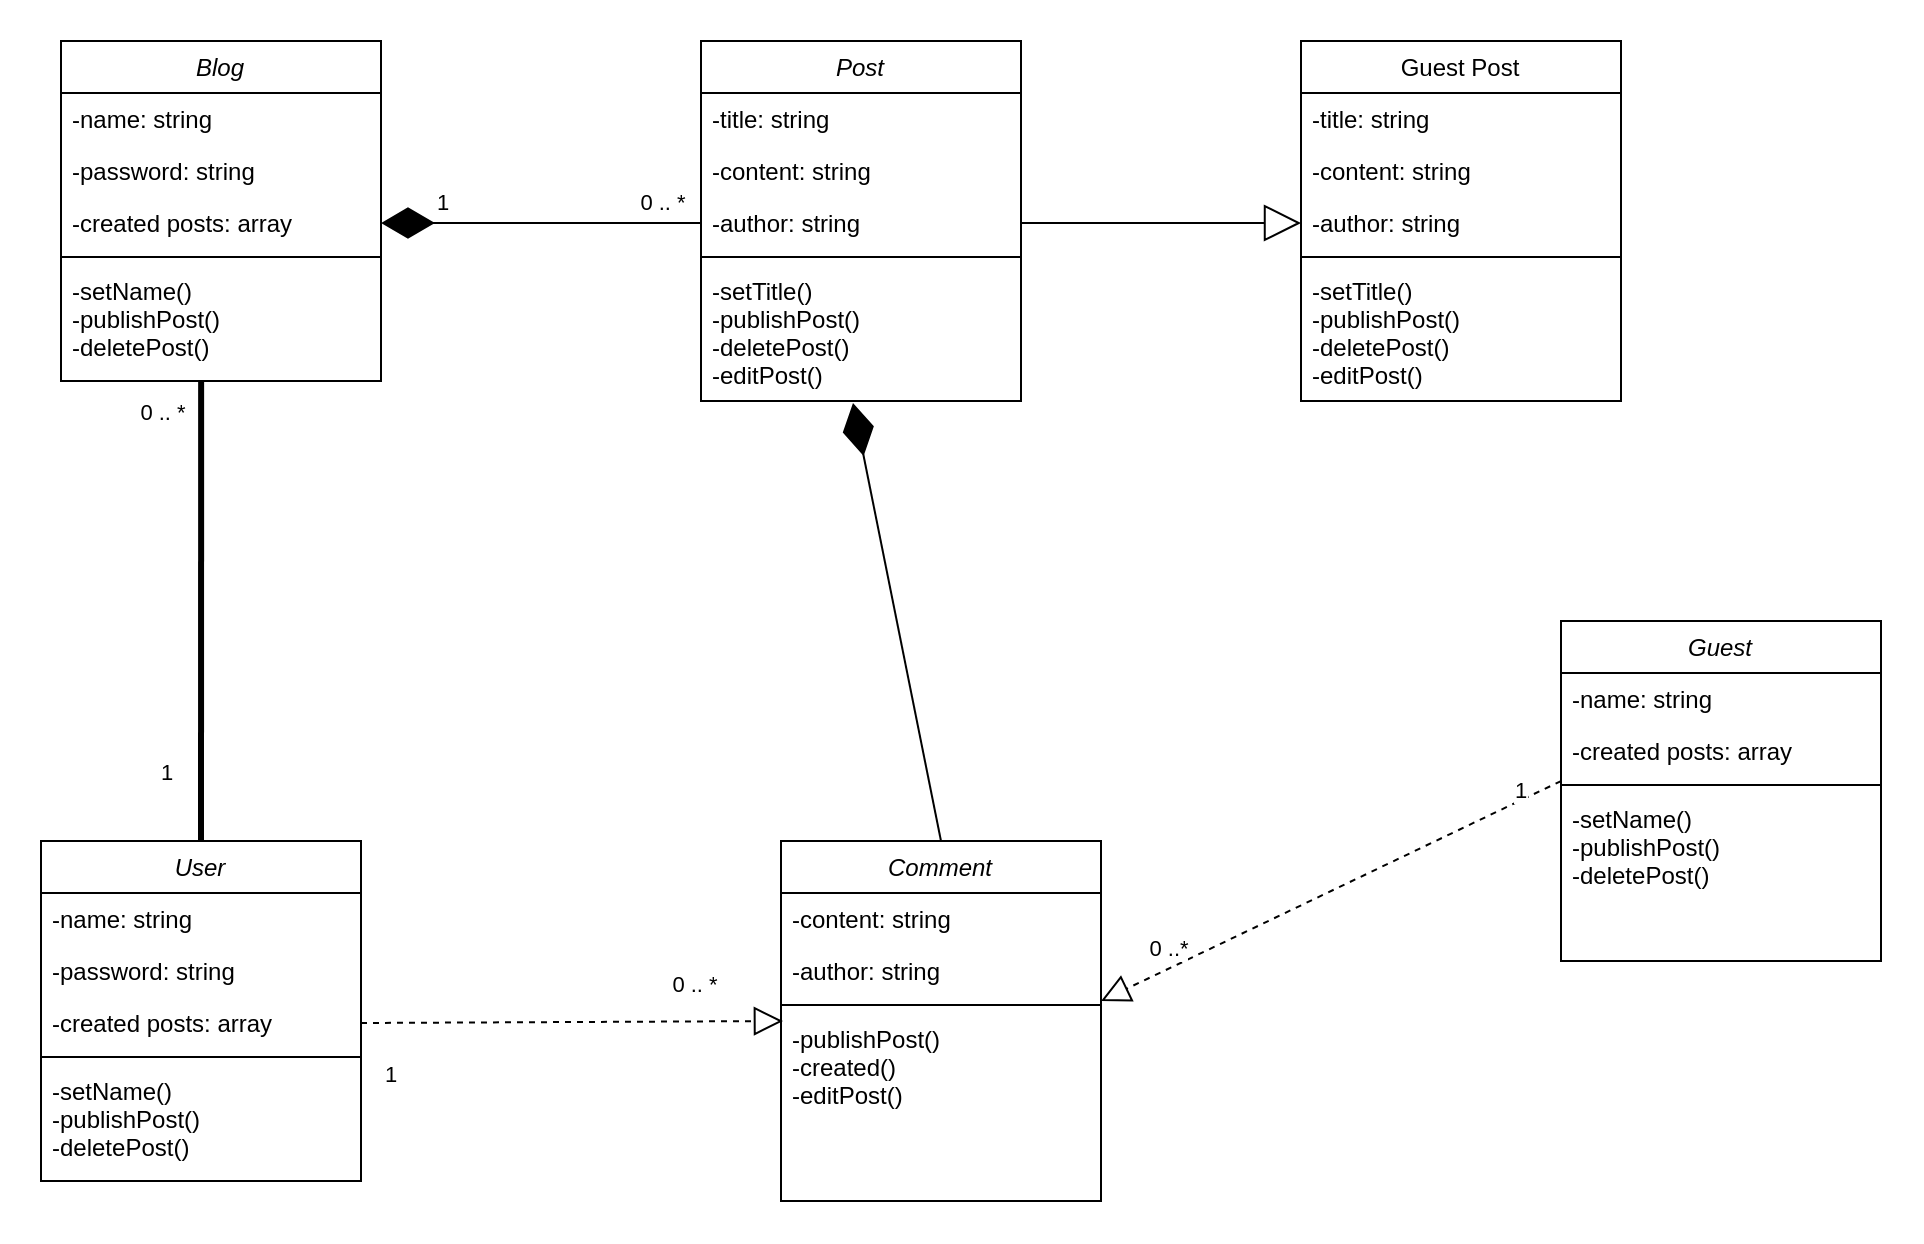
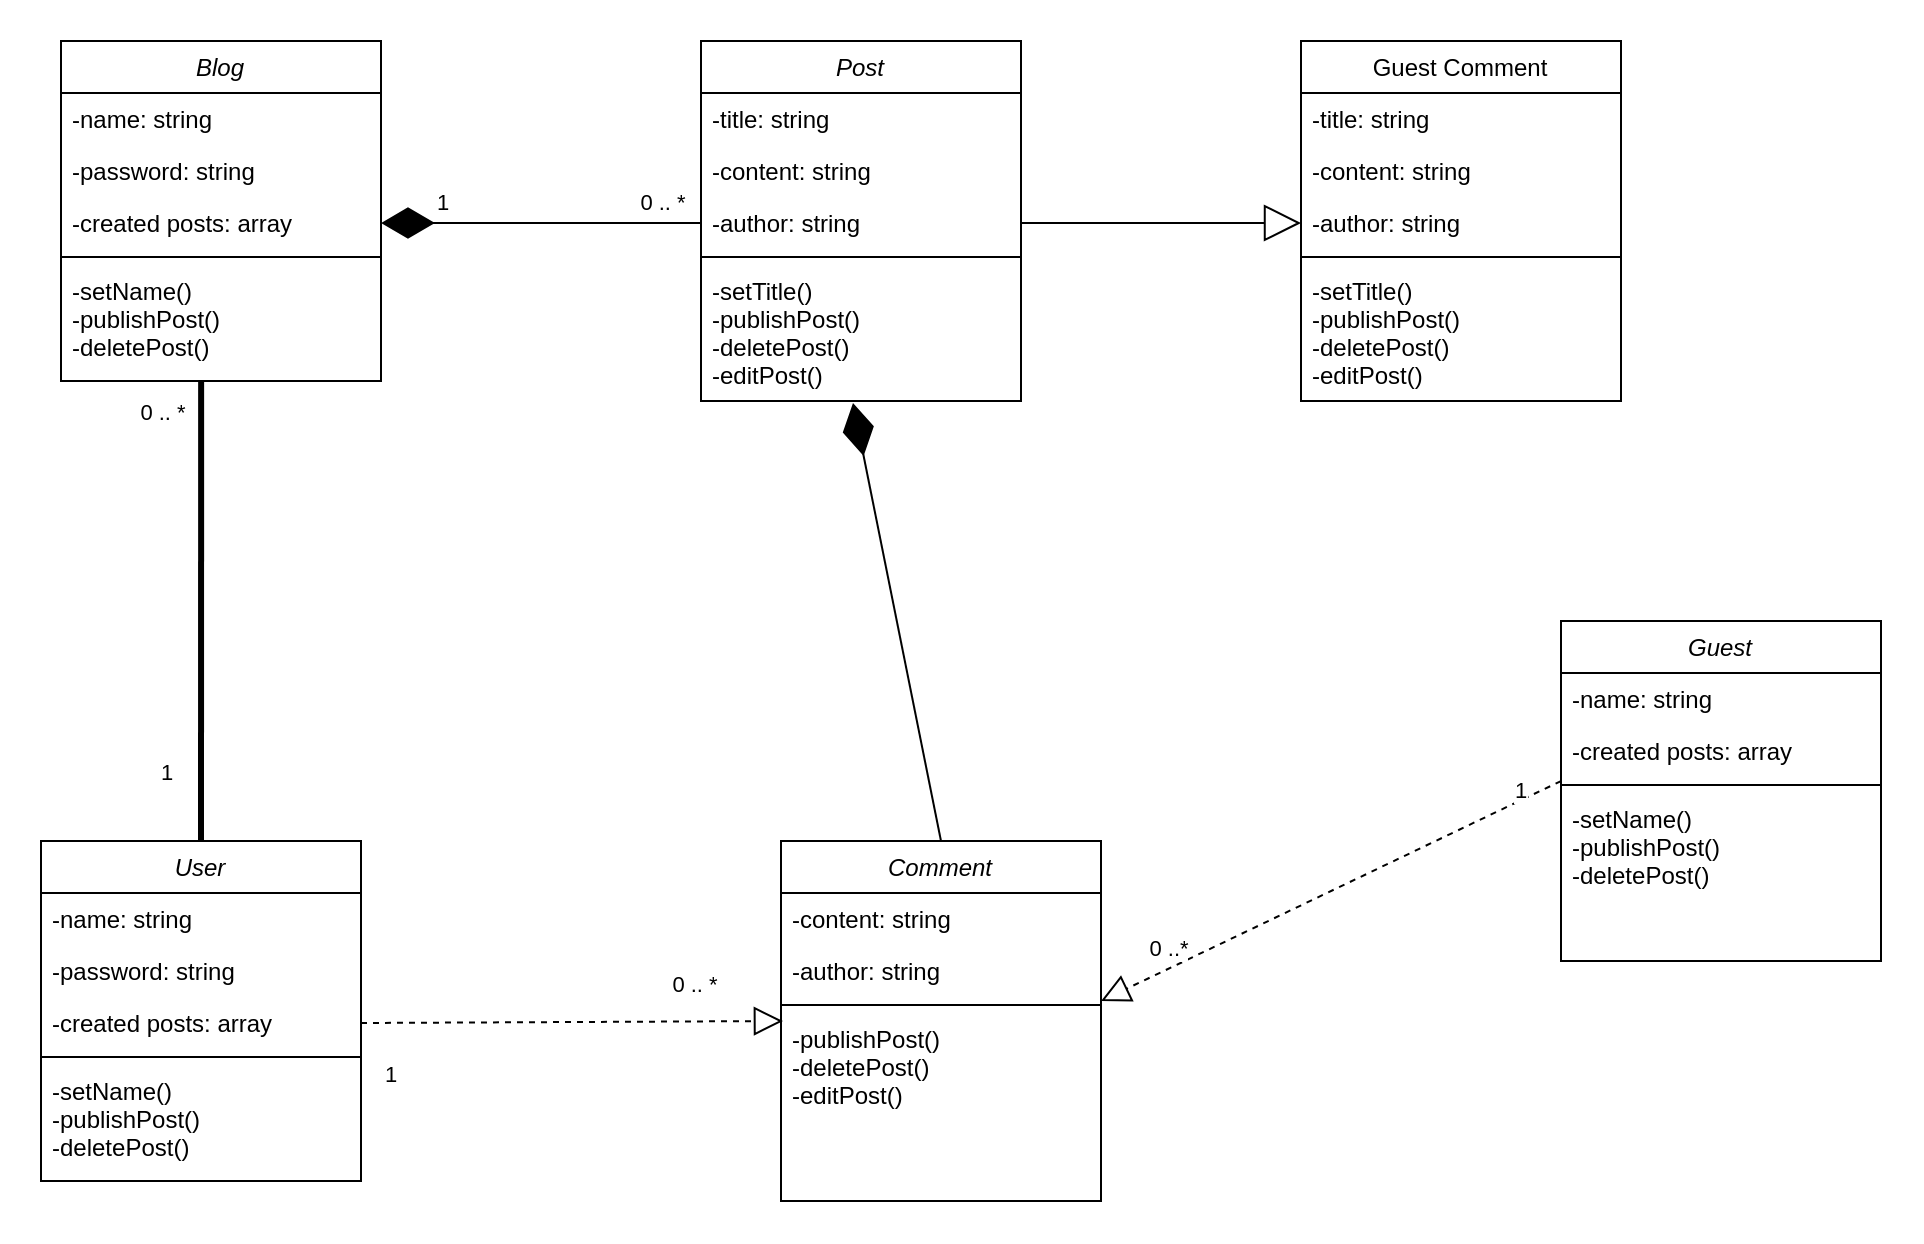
node "Guest Post": label "Guest Post" -> "Guest Comment"
node "-publishPost() -created() -editPost()": label "-publishPost() -created() -editPost()" -> "-publishPost() -deletePost() -editPost()"
